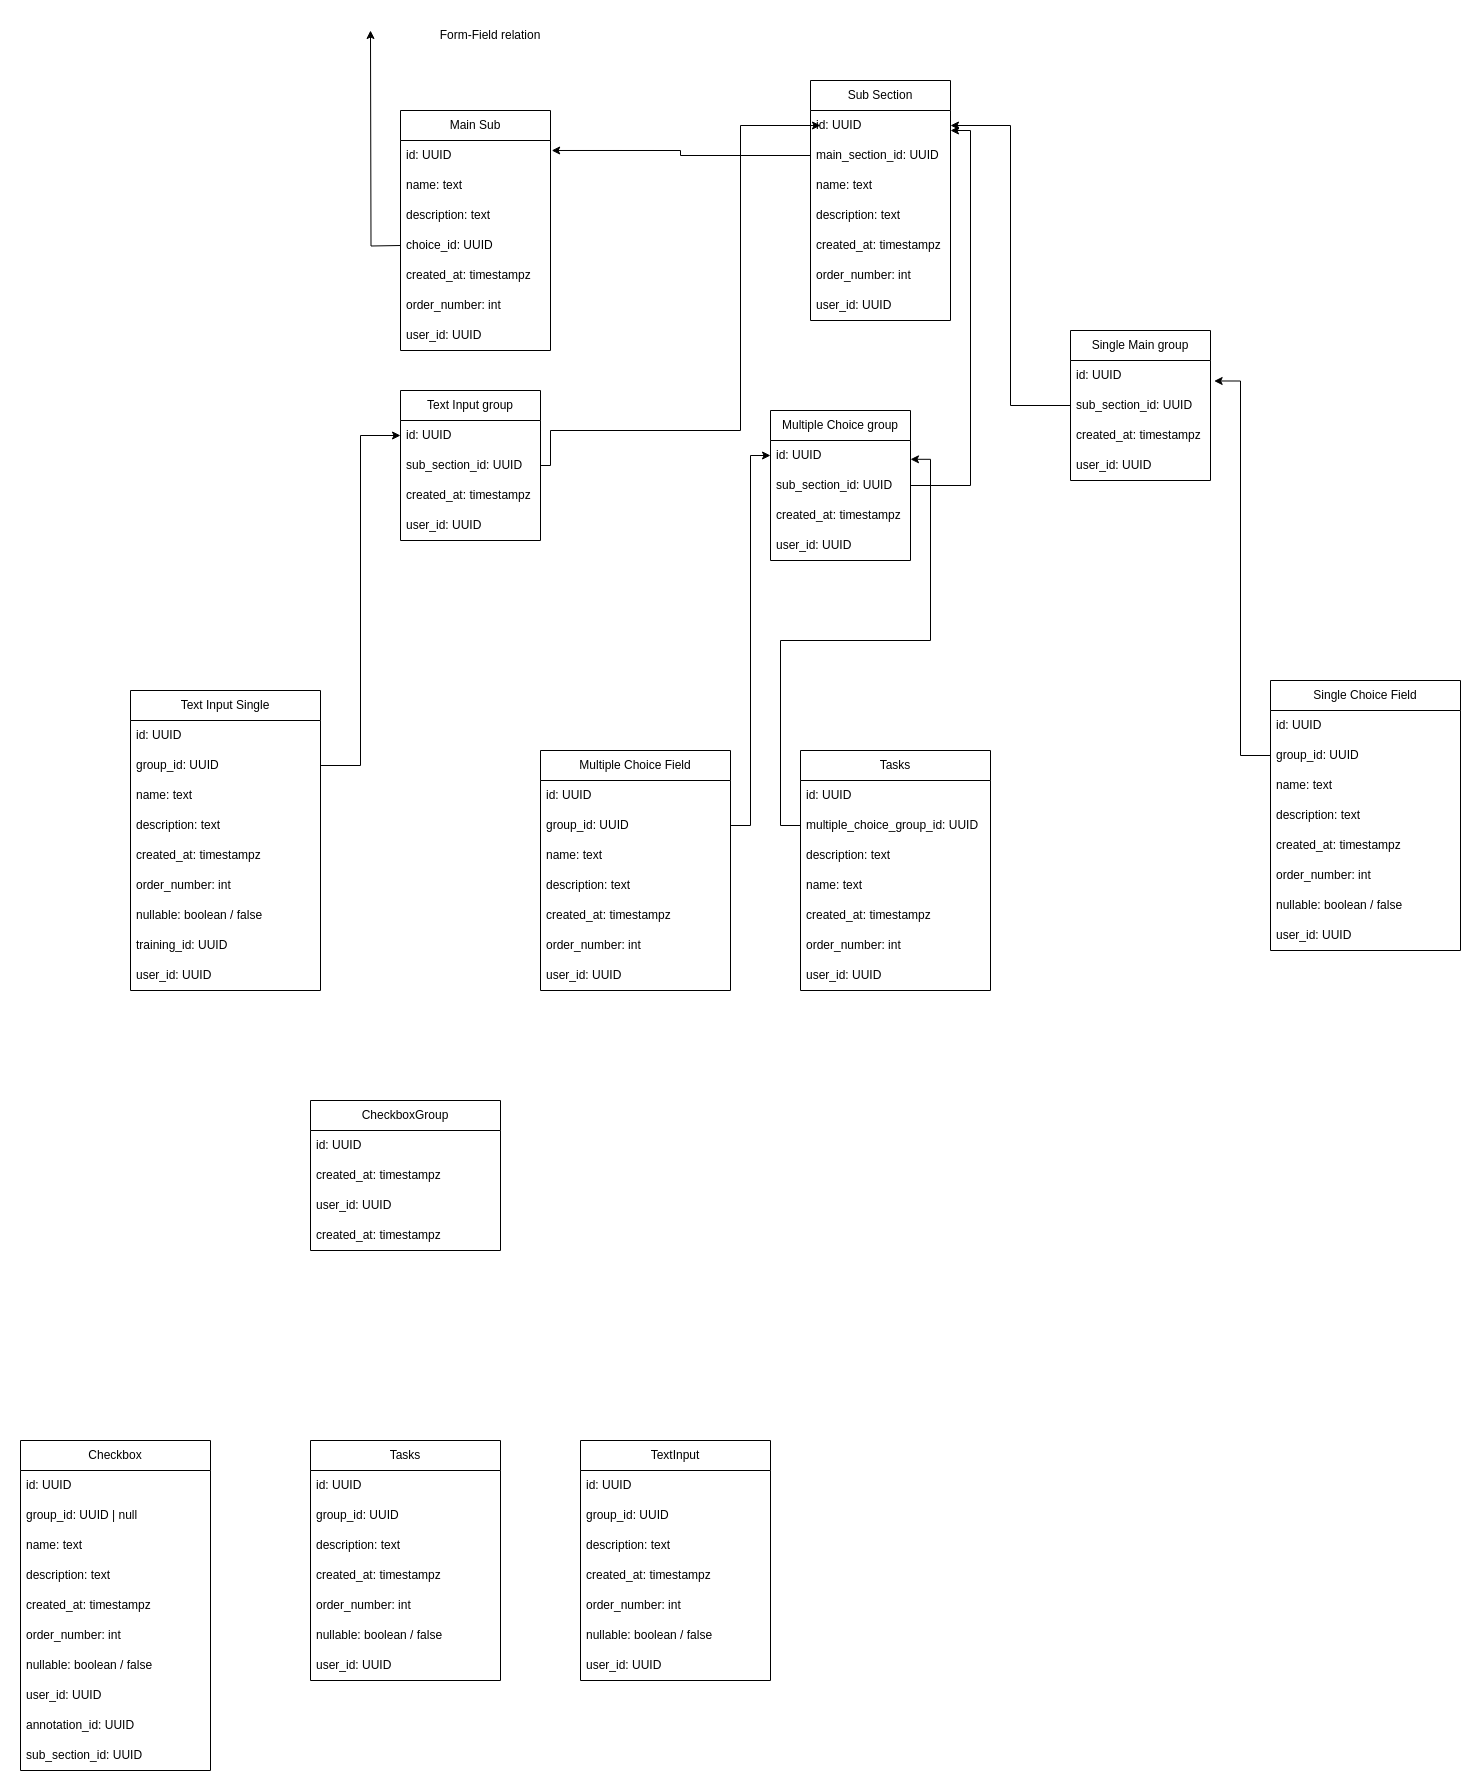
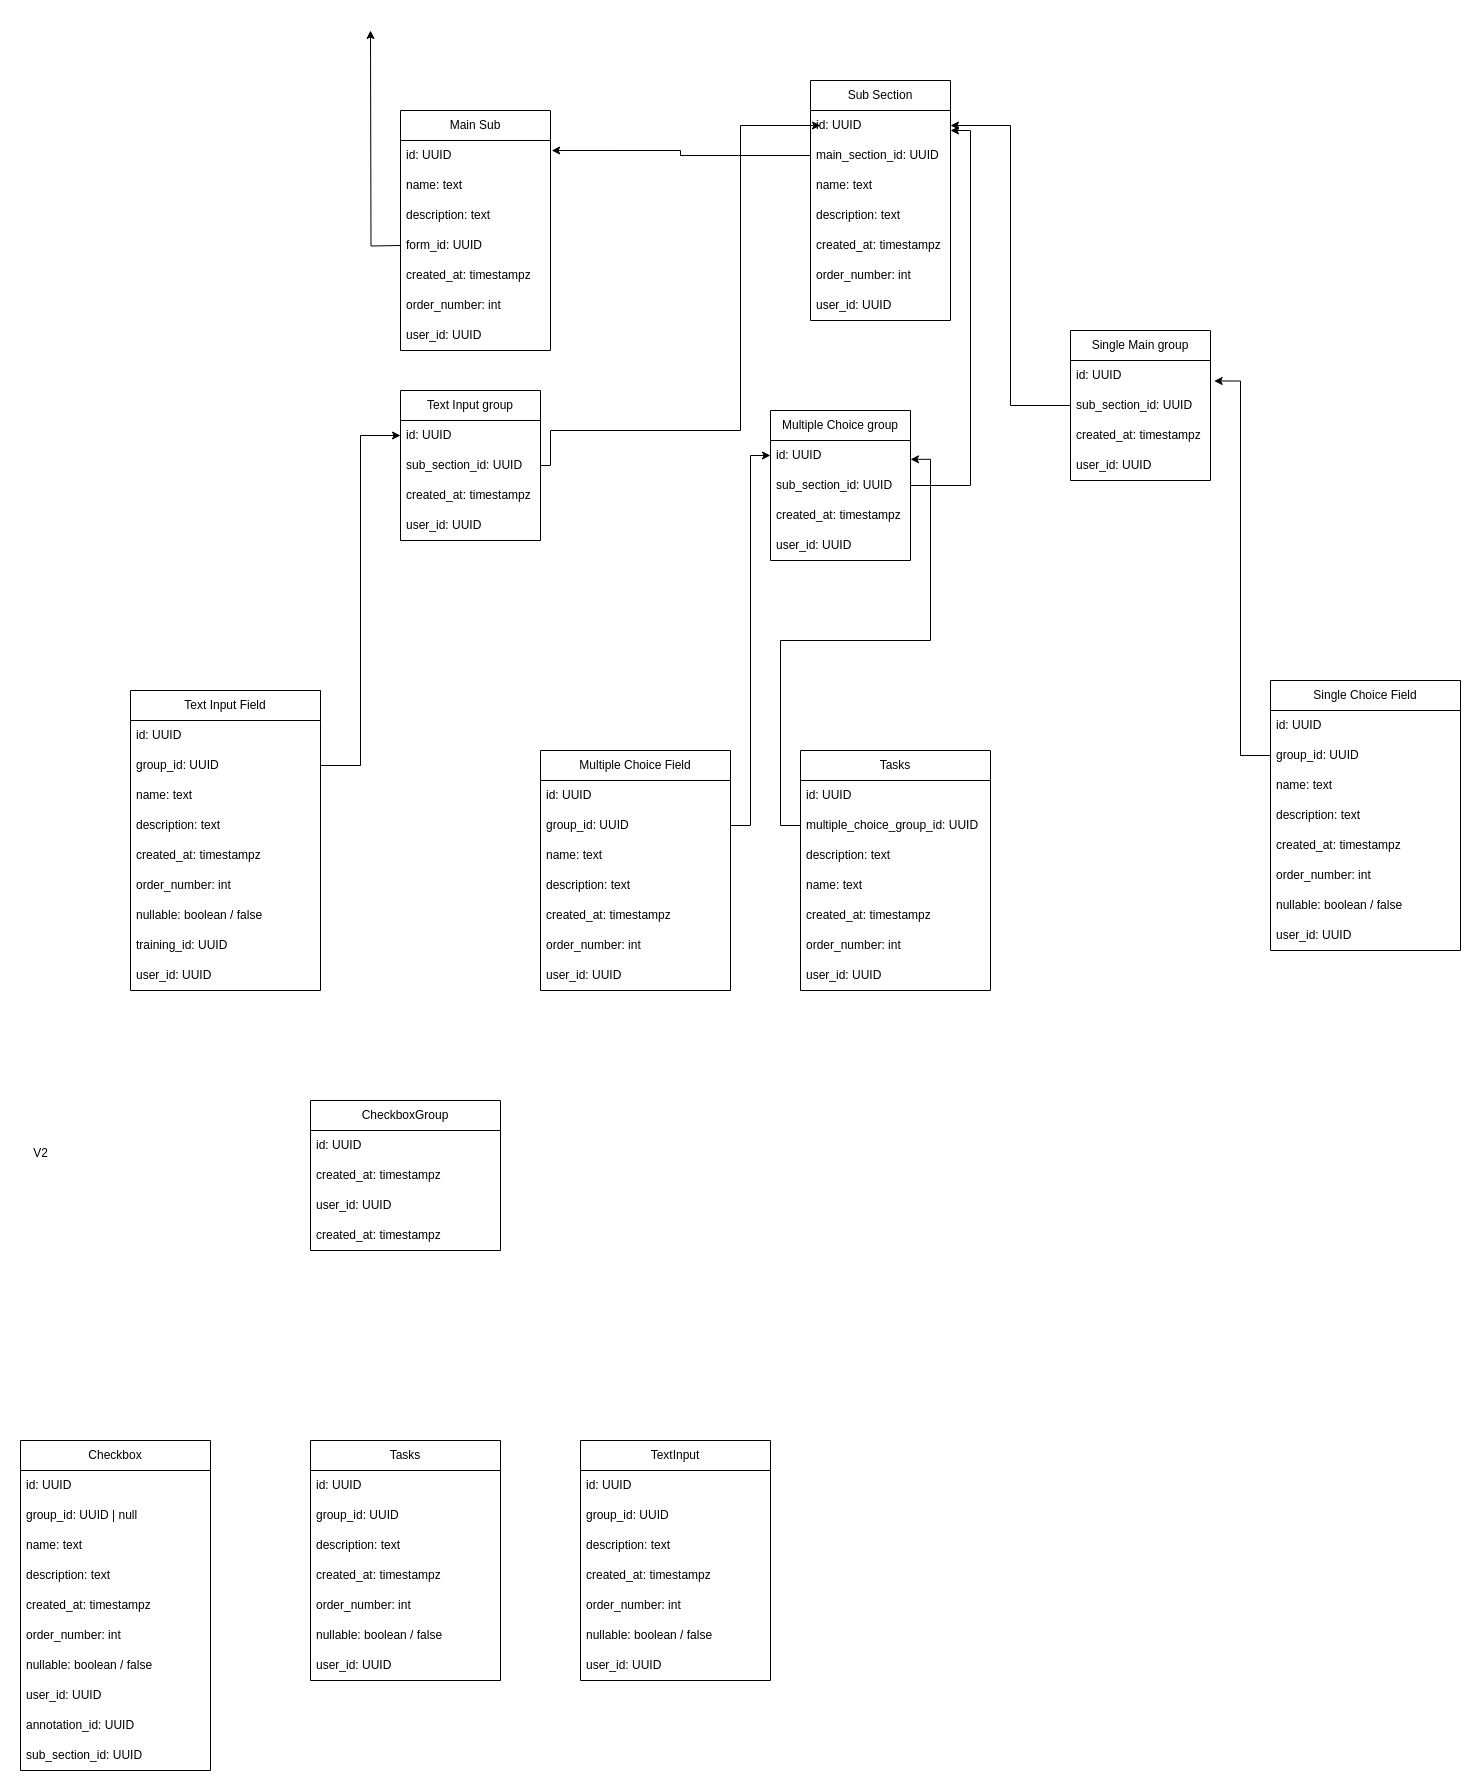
node "Form-Field relation": removed
node "choice_id: UUID": label "choice_id: UUID" -> "form_id: UUID"
node "Text Input Single": label "Text Input Single" -> "Text Input Field"
node "V2": added
